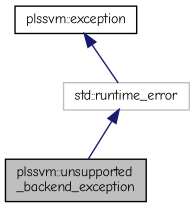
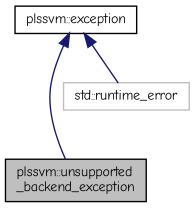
edge "plssvm::unsupported _backend_exception" -> "std::runtime_error": now "plssvm::unsupported _backend_exception" -> "plssvm::exception"
